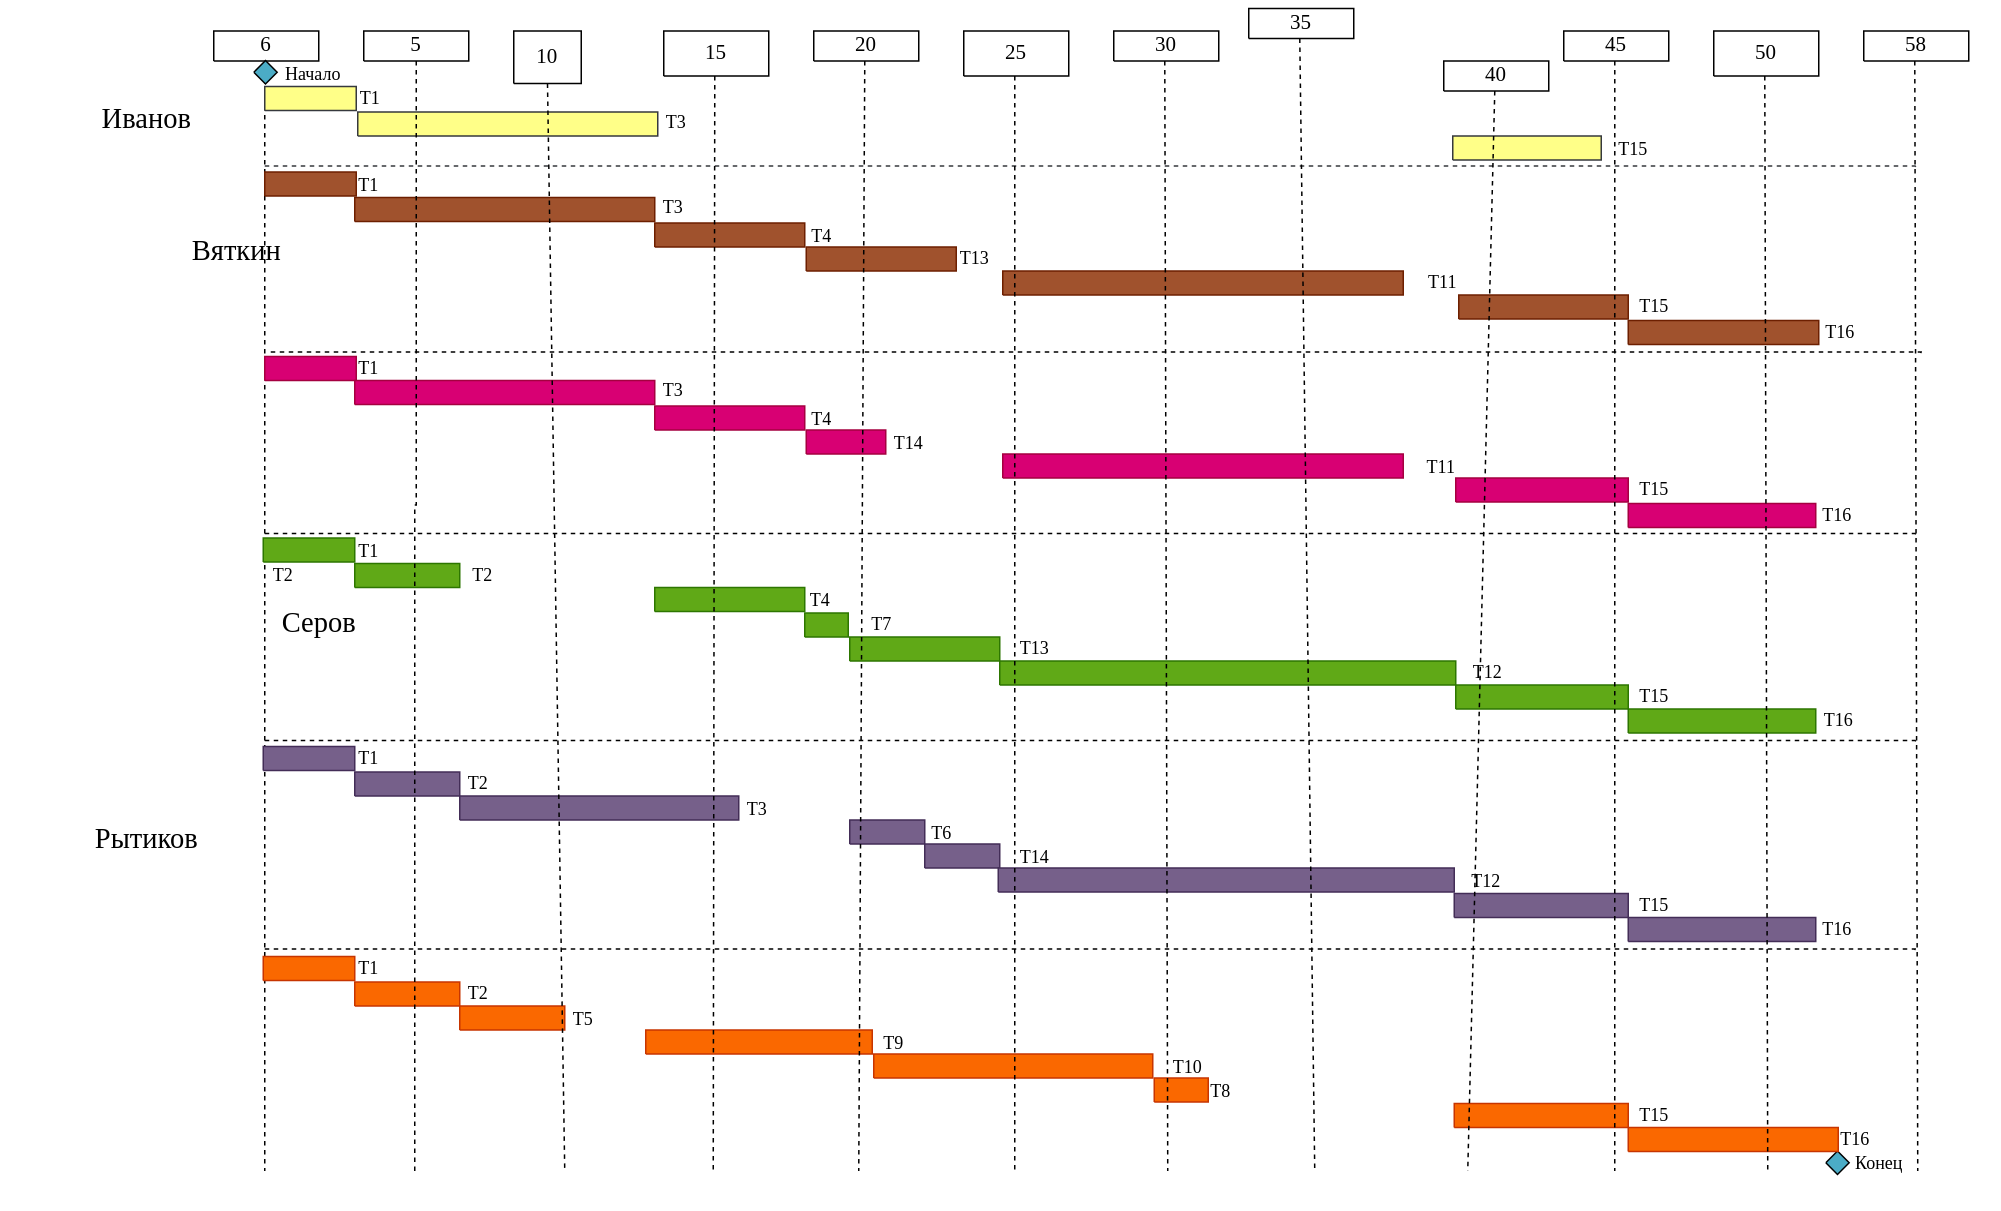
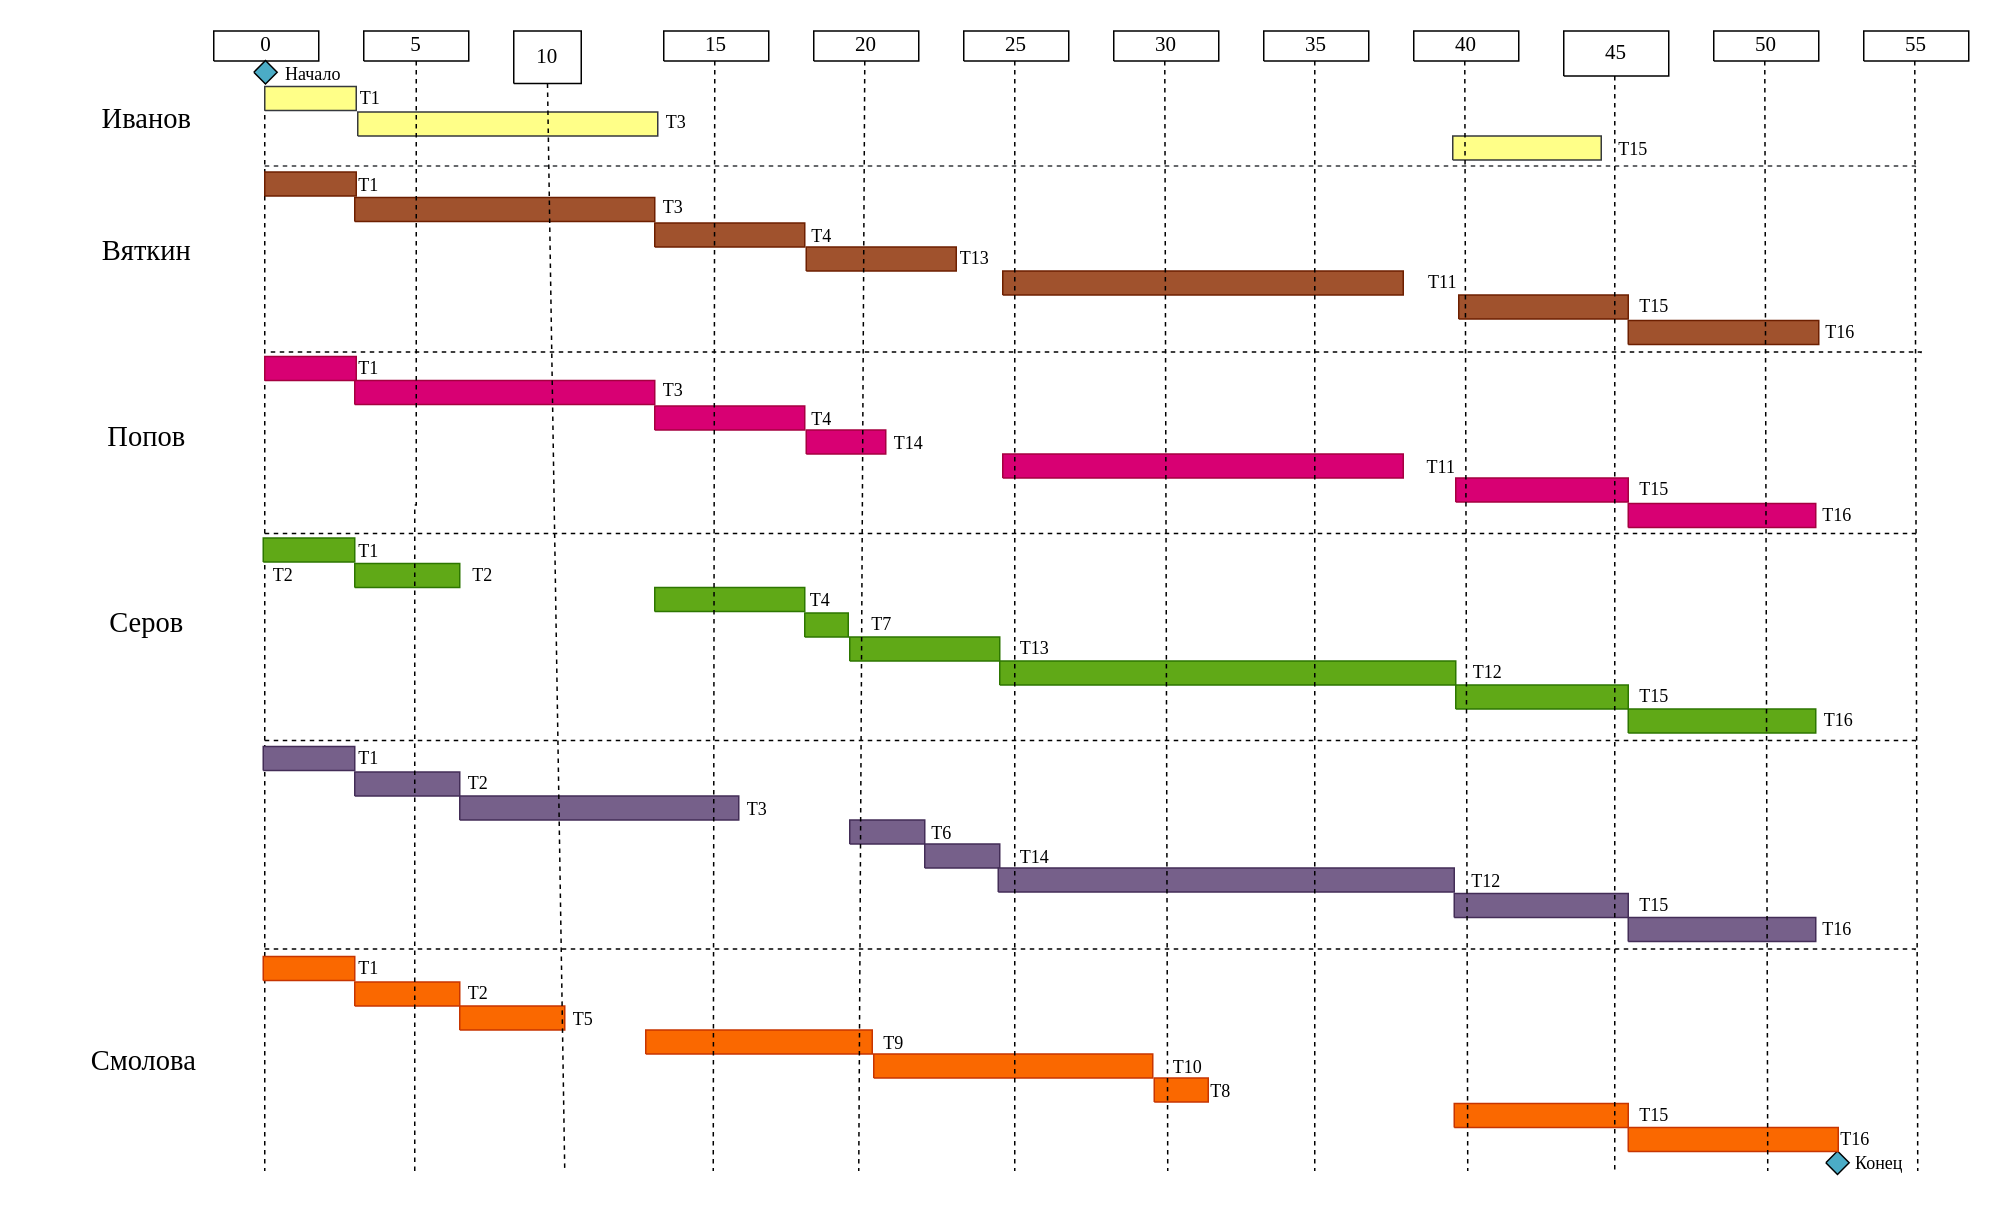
node "35": moved (1301, 23) -> (1316, 46)
node "6": label "6" -> "0"
node "45": size 105x30 -> 105x45
node "58": label "58" -> "55"
node "15": size 105x45 -> 105x30
node "25": size 105x45 -> 105x30
node "50": size 105x45 -> 105x30
node "40": moved (1496, 76) -> (1466, 46)
node "Вяткин": moved (237, 251) -> (147, 251)
node "Попов": added
node "Серов": moved (320, 623) -> (147, 623)
node "Рытиков": removed
node "Смолова": added
